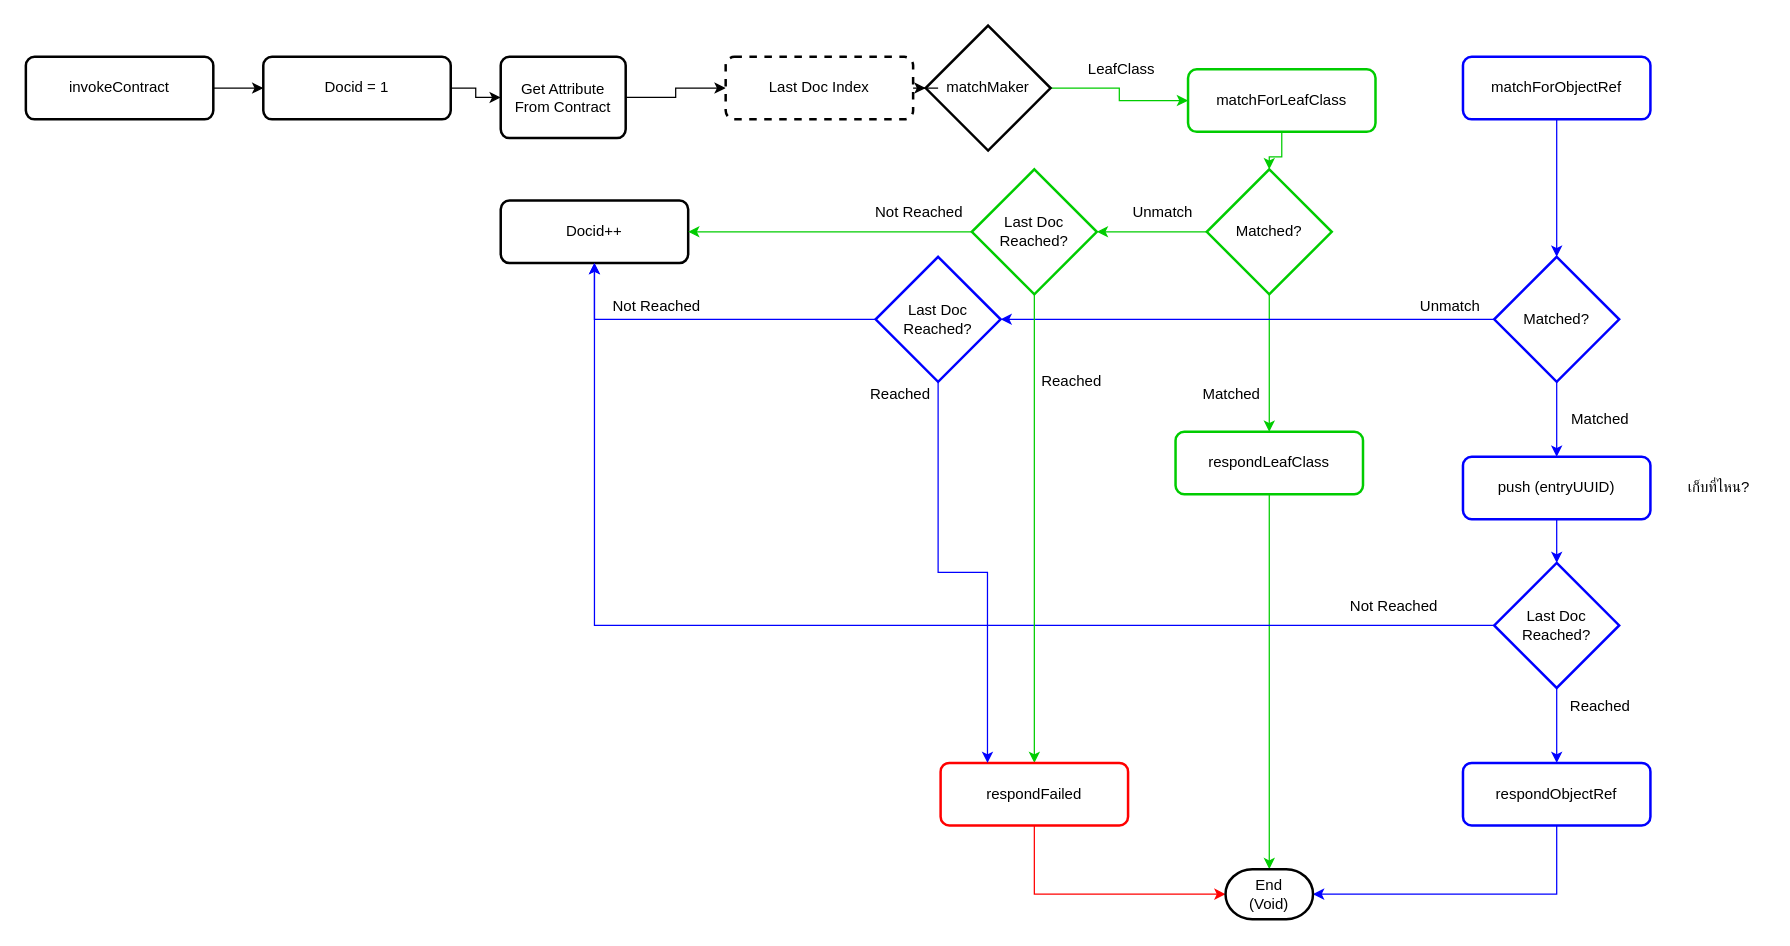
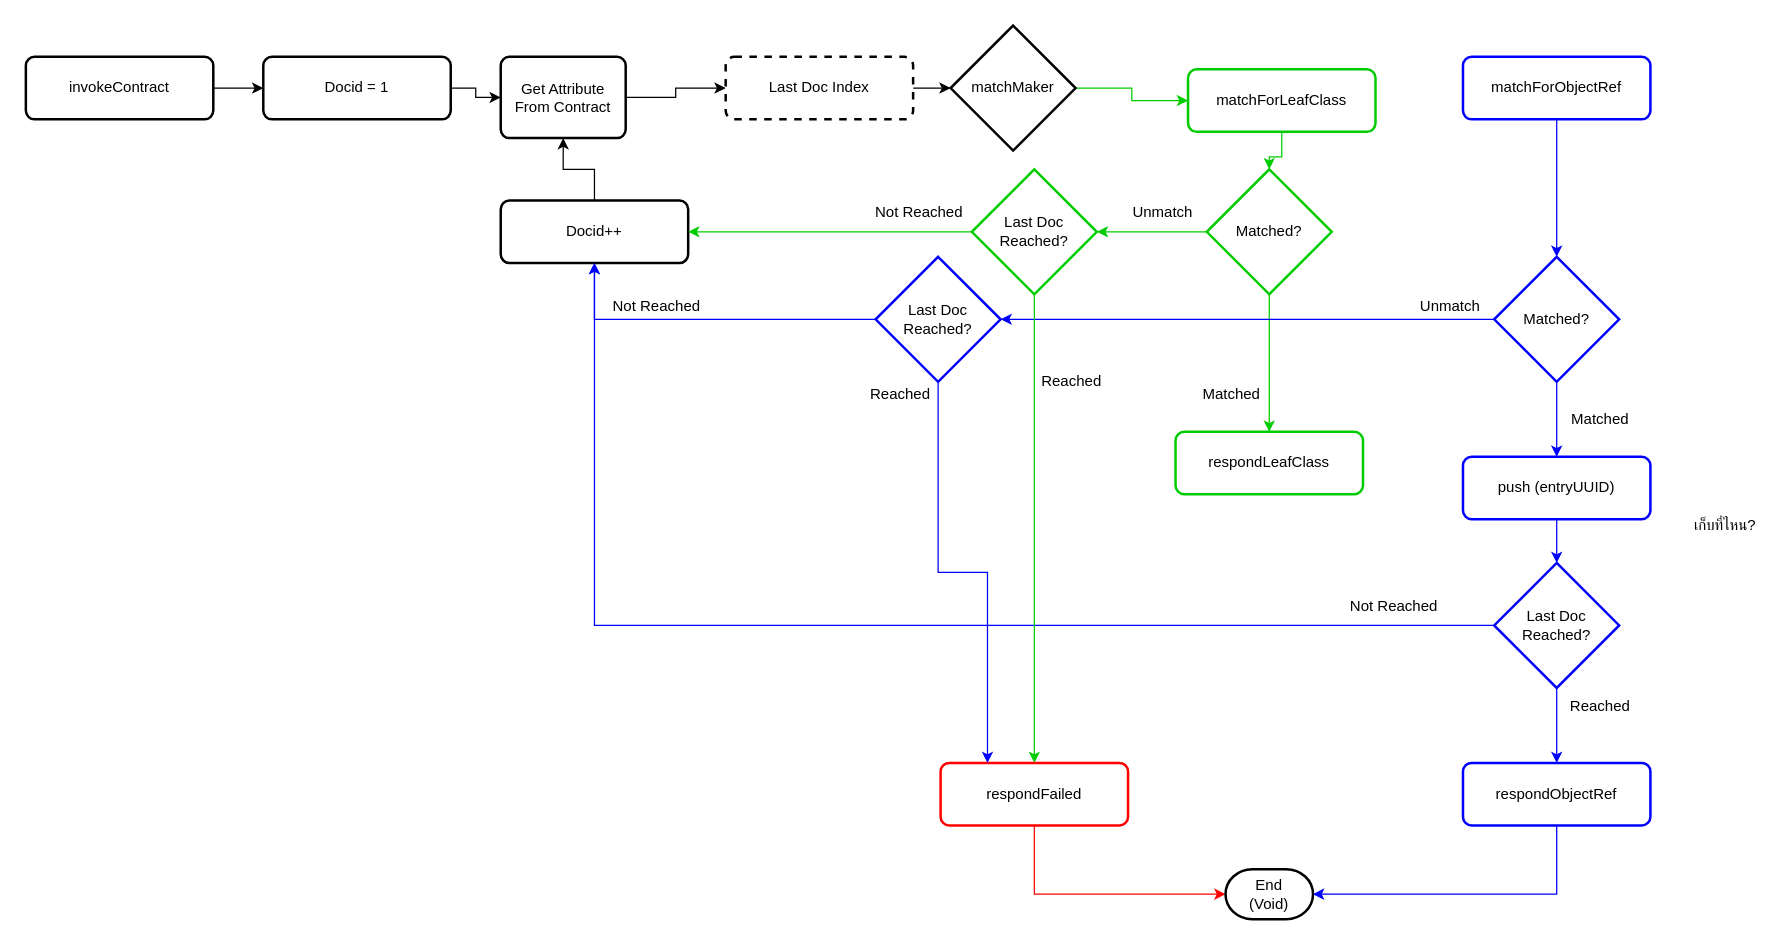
node "LeafClass": removed
node "matchMaker": moved (988, 88) -> (1013, 88)
edge "Docid++" -> "Get Attribute From Contract": added
node "เก็บที่ไหน?": moved (1719, 488) -> (1726, 526)
edge "respondLeafClass" -> "End (Void)": removed
